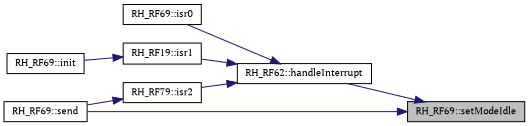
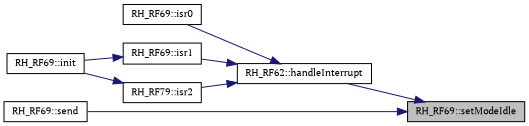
node "RH_RF19::isr1": label "RH_RF19::isr1" -> "RH_RF69::isr1"
edge "RH_RF69::send" -> "RH_RF79::isr2": now "RH_RF69::init" -> "RH_RF79::isr2"
